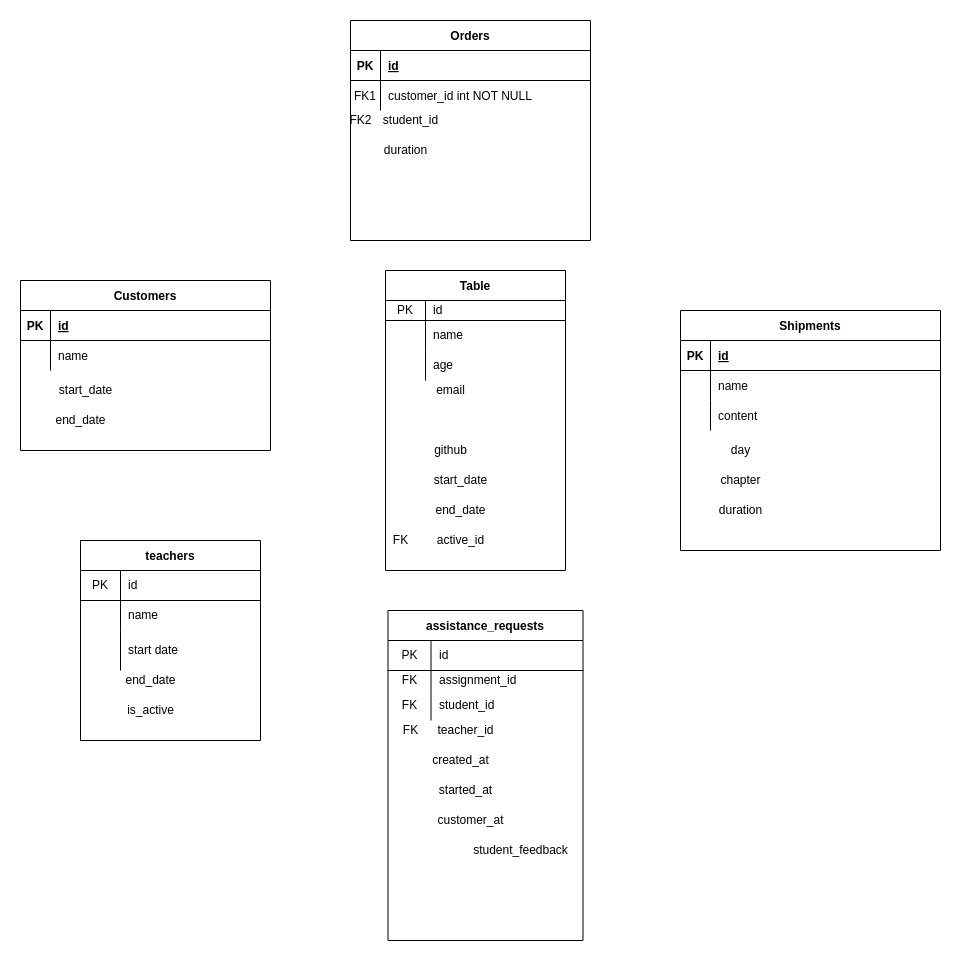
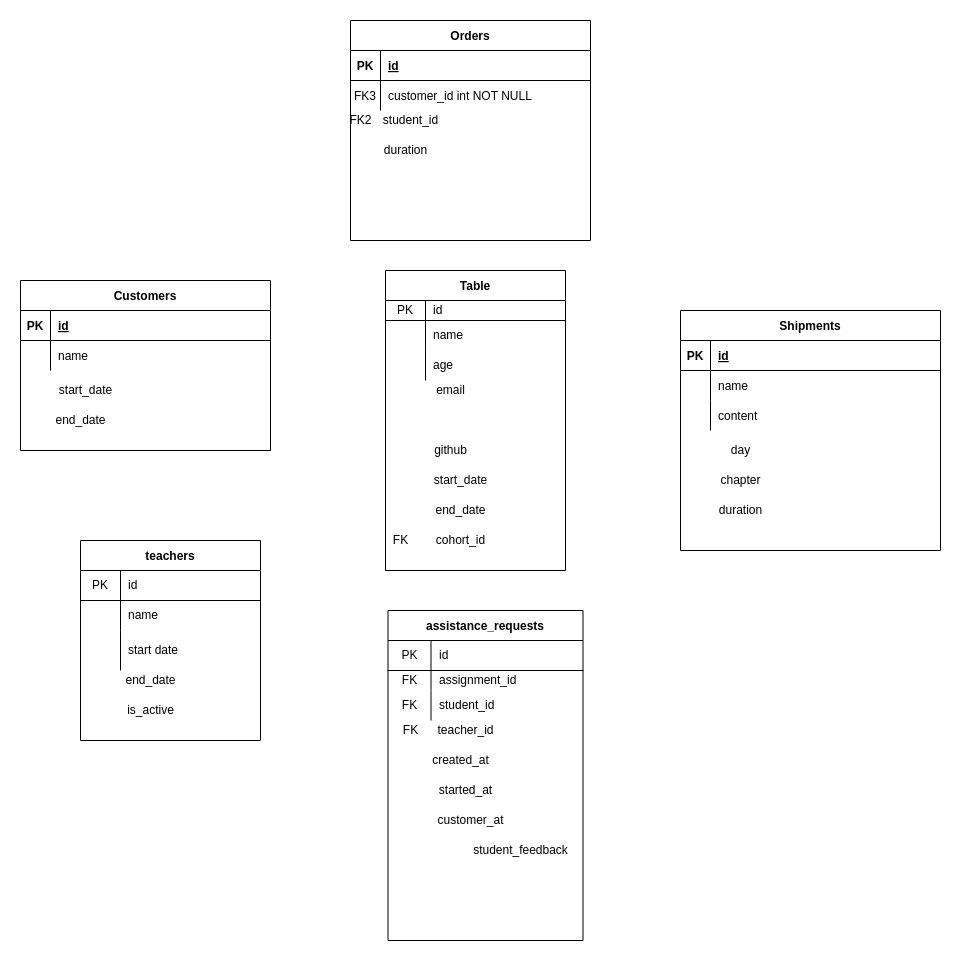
node "FK1": label "FK1" -> "FK3"
node "active_id": label "active_id" -> "cohort_id"
